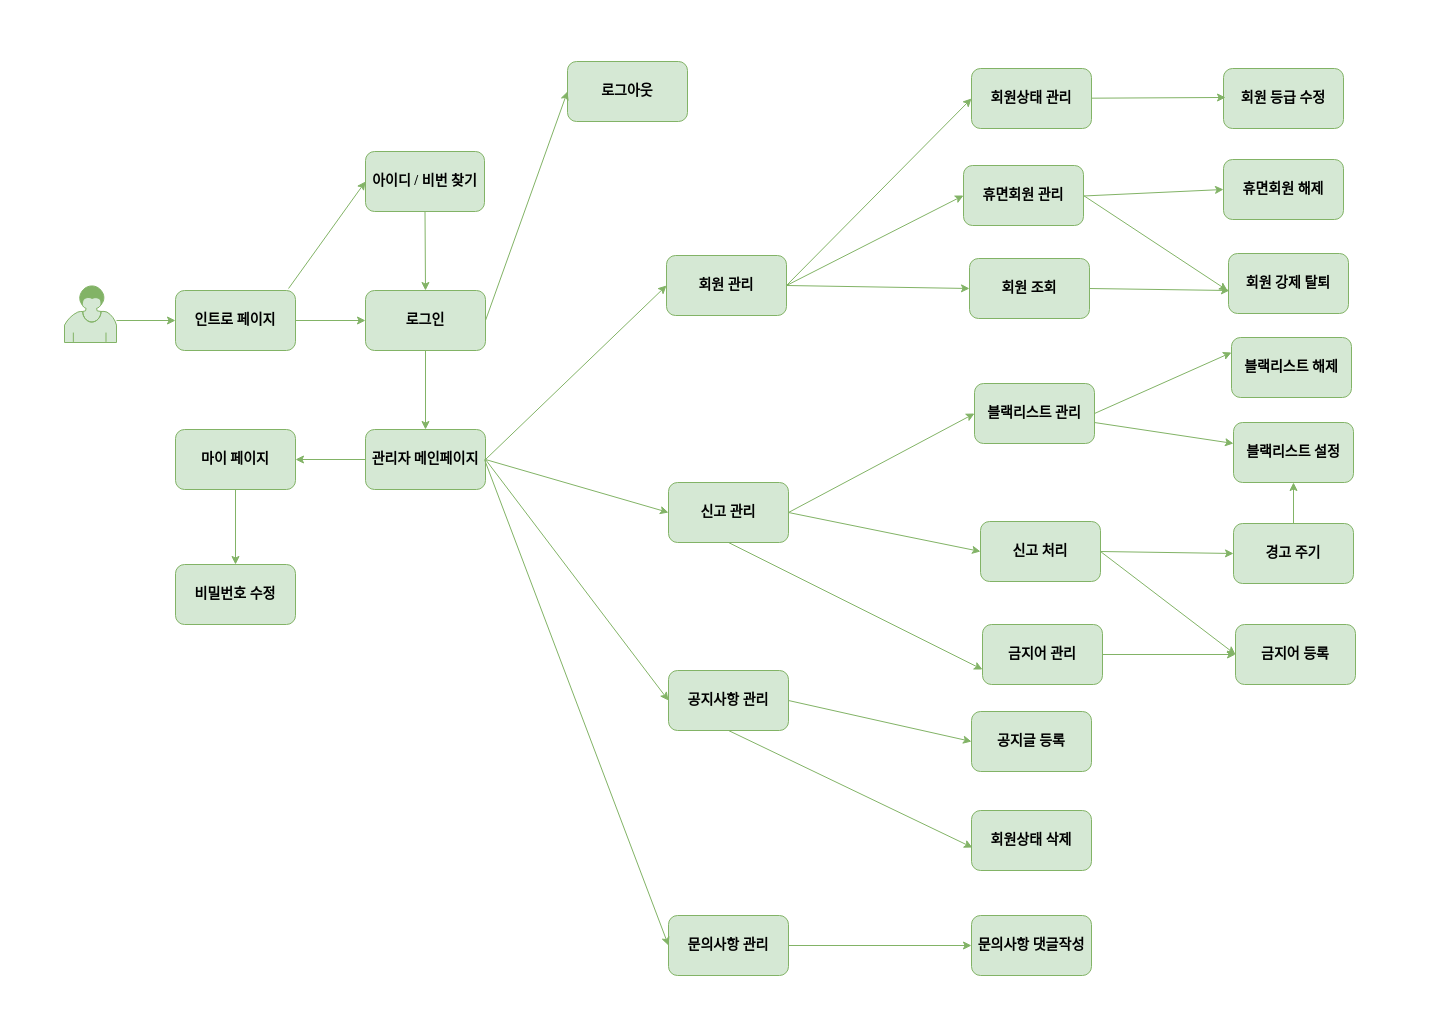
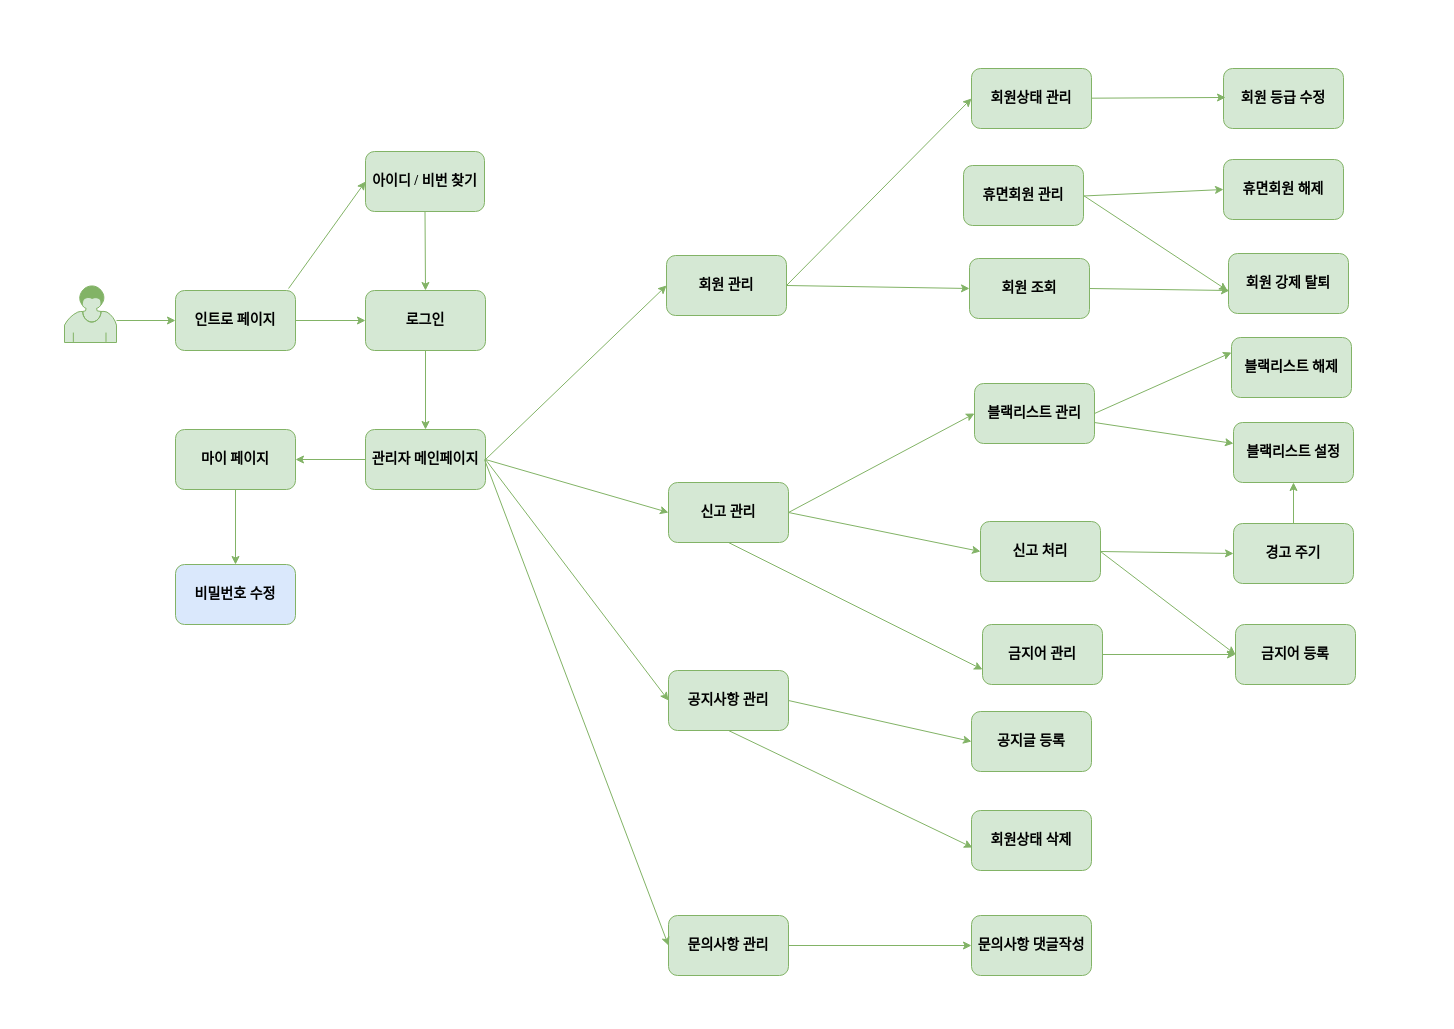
node "로그아웃": removed
edge "로그인" -> "로그아웃": removed
edge "회원 관리" -> "휴면회원 관리": removed
node "비밀번호 수정": fillcolor #d5e8d4 -> #dae8fc
